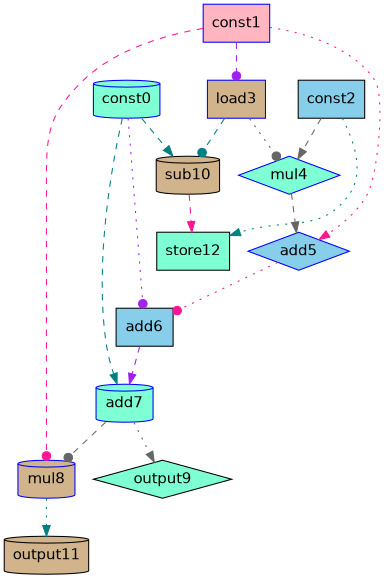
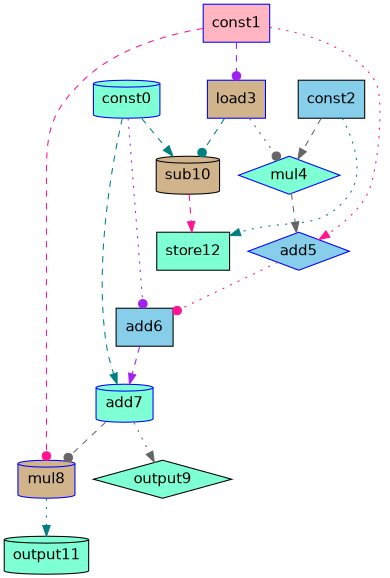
node "output11": fillcolor tan -> aquamarine
